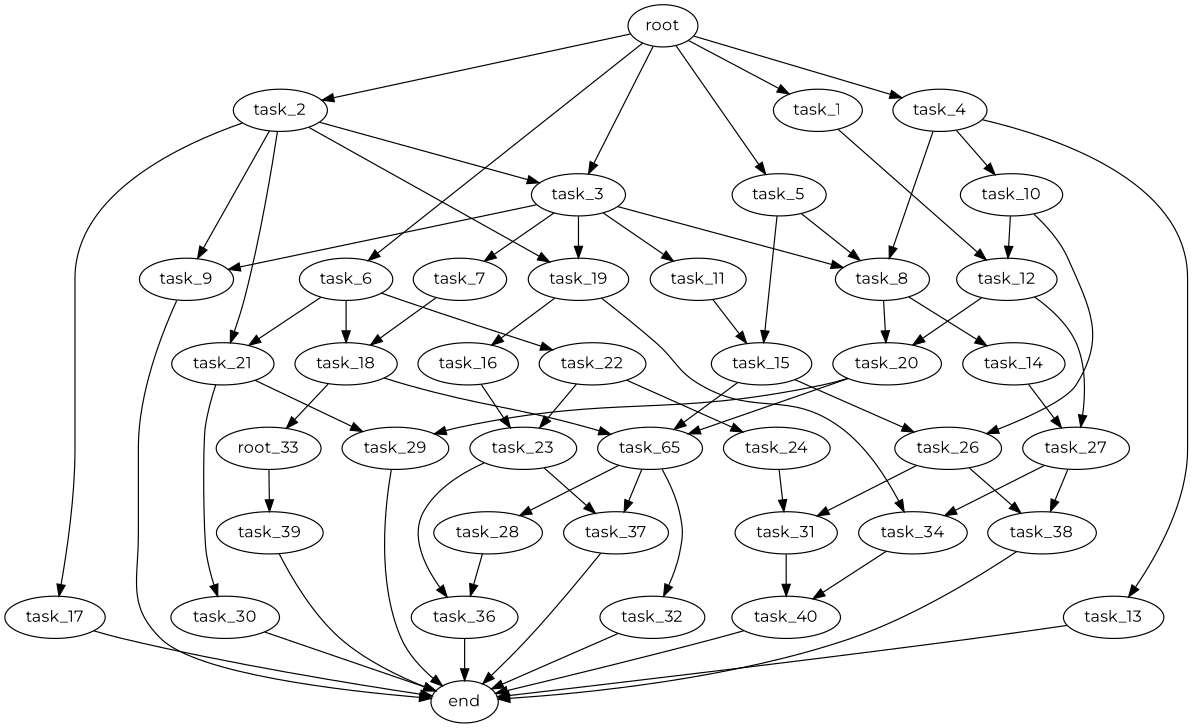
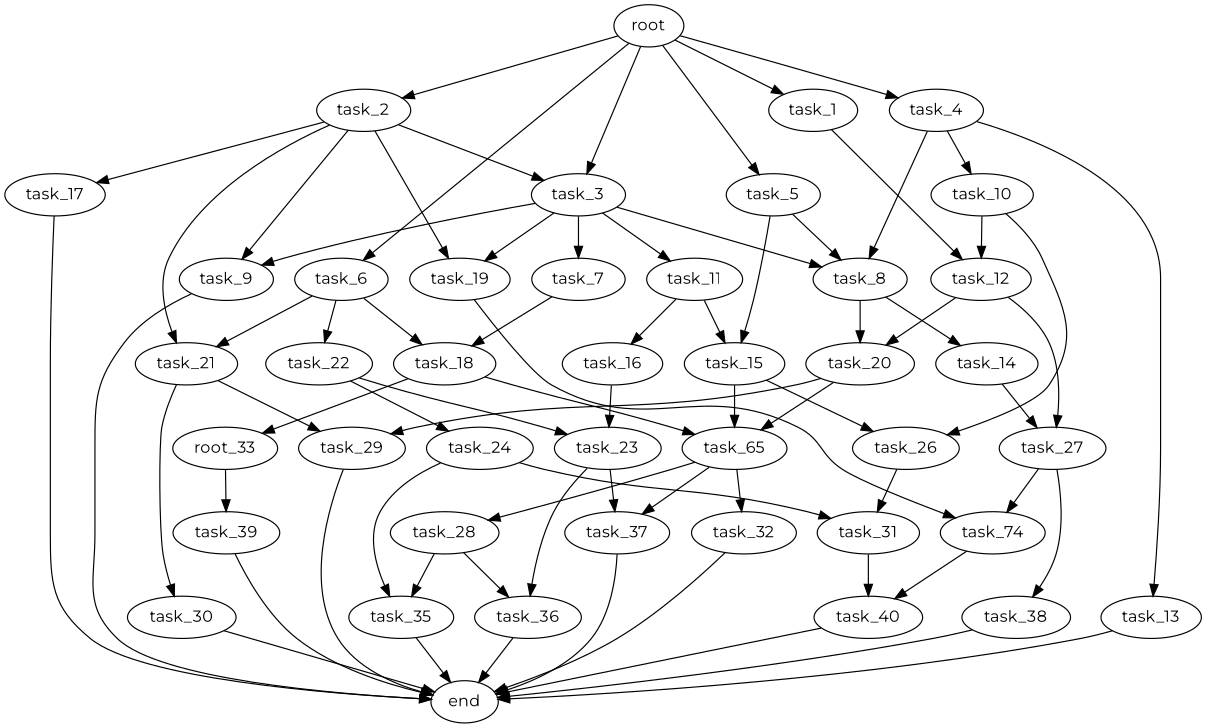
edge "task_19" -> "task_16": now "task_11" -> "task_16"
edge "task_26" -> "task_38": removed
node "task_34": label "task_34" -> "task_74"
node "task_35": added
